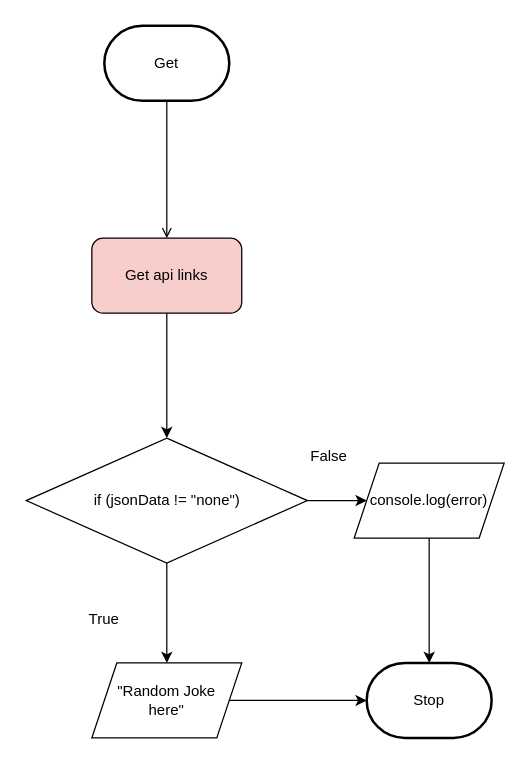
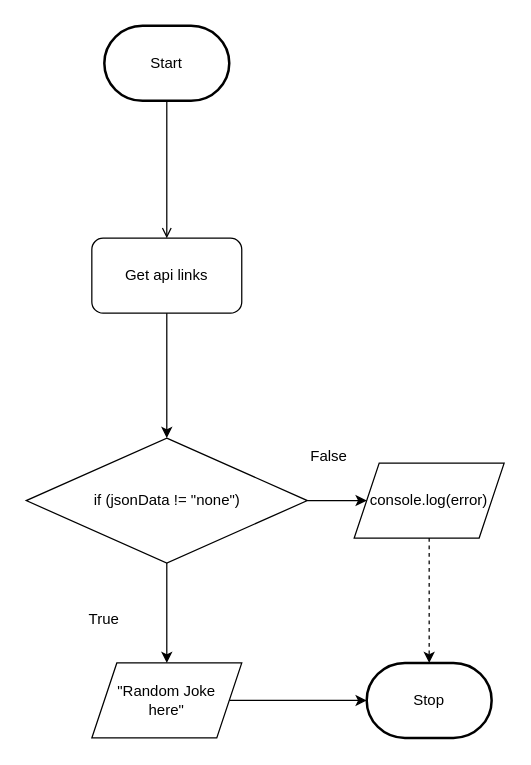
node "Get": label "Get" -> "Start"
node "Get api links": fillcolor #f8cecc -> #ffffff
edge "console.log(error)" -> "Stop": style solid -> dashed
